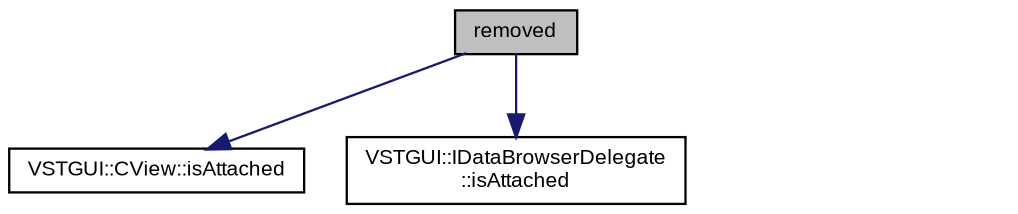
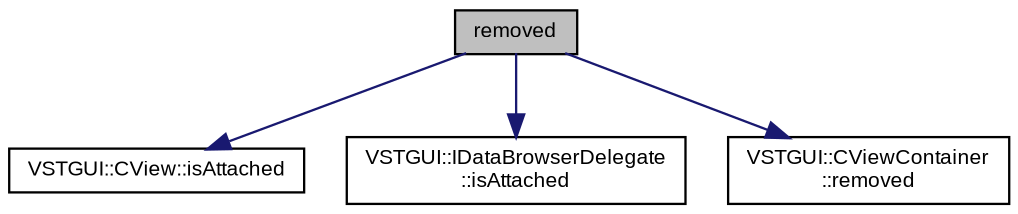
node "VSTGUI::CViewContainer ::removed": added
